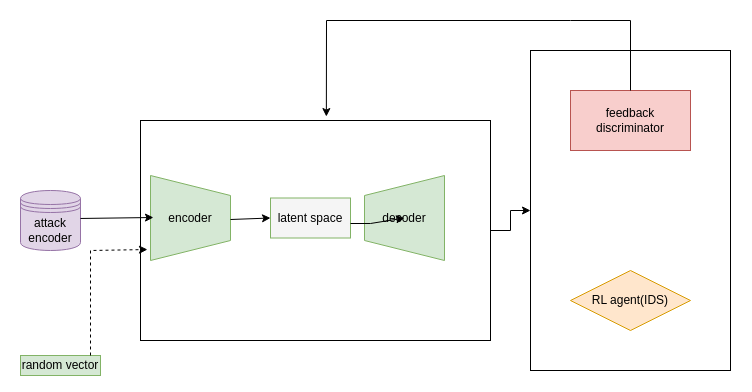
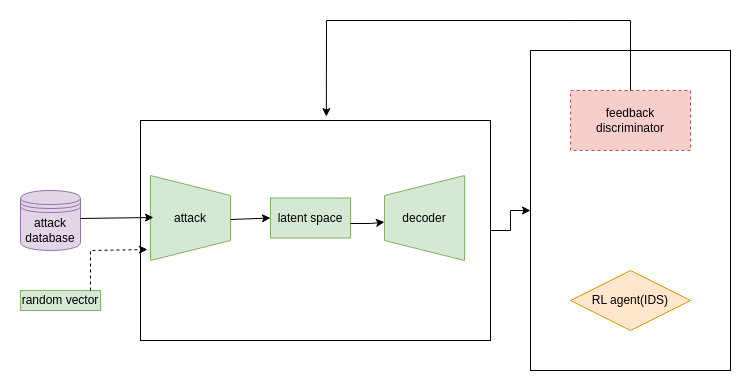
node "feedback discriminator": style solid -> dashed
node "latent space": fillcolor #f5f5f5 -> #d5e8d4
node "decoder": moved (405, 218) -> (425, 218)
node "encoder": label "encoder" -> "attack"
node "attack encoder": label "attack encoder" -> "attack database"
node "random vector": moved (61, 366) -> (61, 301)
